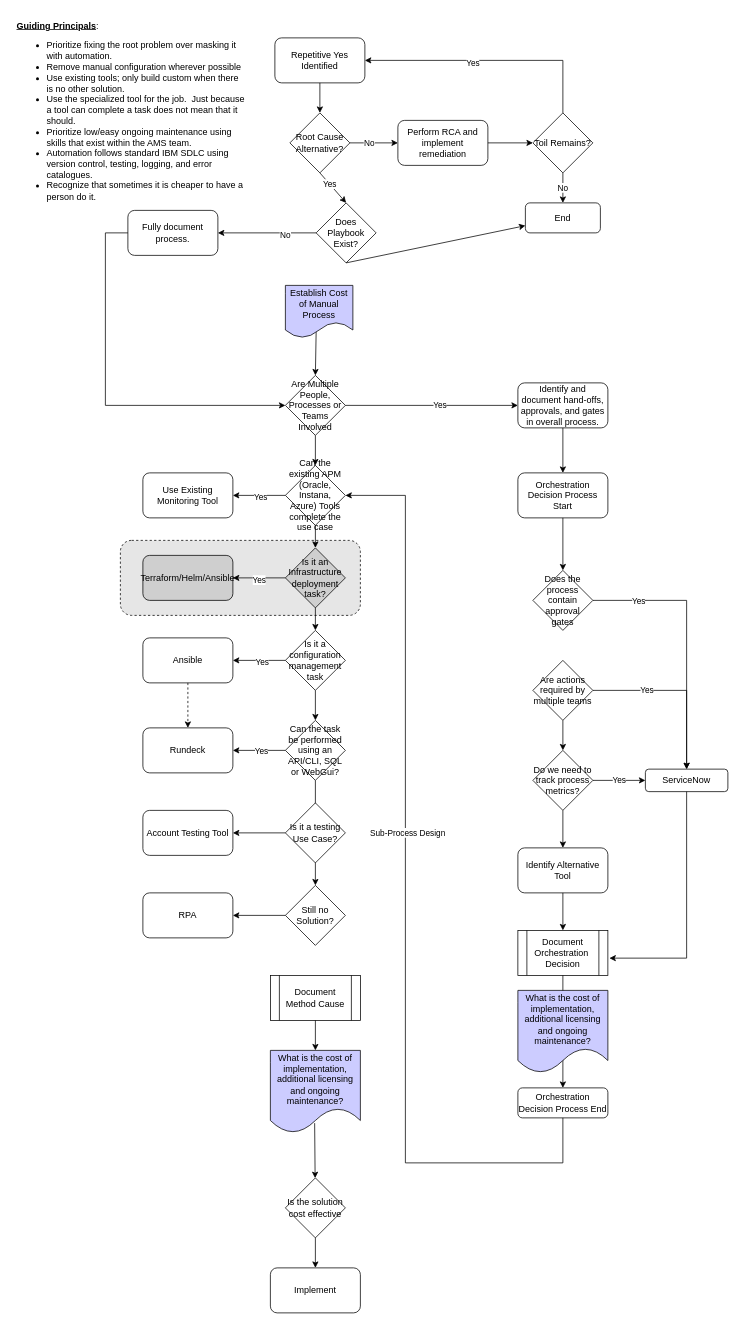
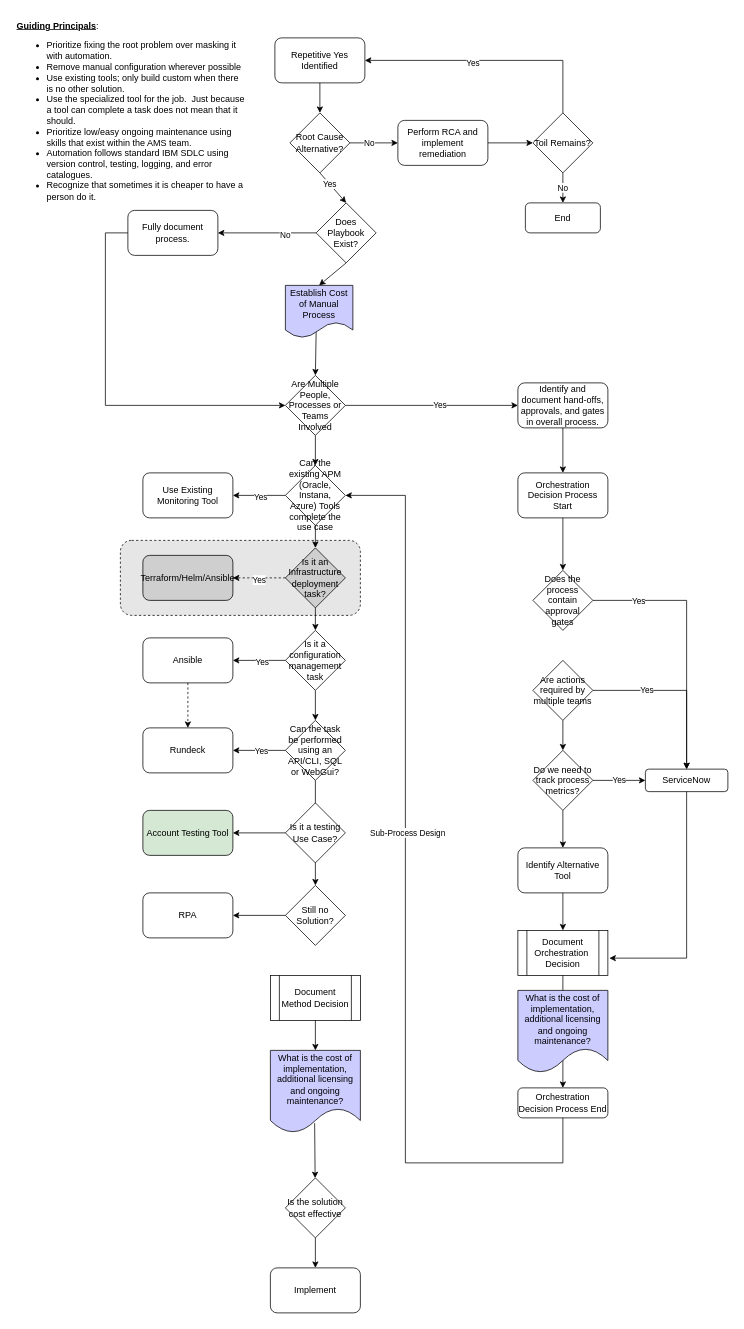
edge "Does Playbook Exist?" -> "End": now "Does Playbook Exist?" -> "Establish Cost of Manual Process"
edge "Is it an Infrastructure deployment task?" -> "Terraform/Helm/Ansible": style solid -> dashed
node "Account Testing Tool": fillcolor #ffffff -> #d5e8d4
node "Document Method Cause": label "Document Method Cause" -> "Document Method Decision"
